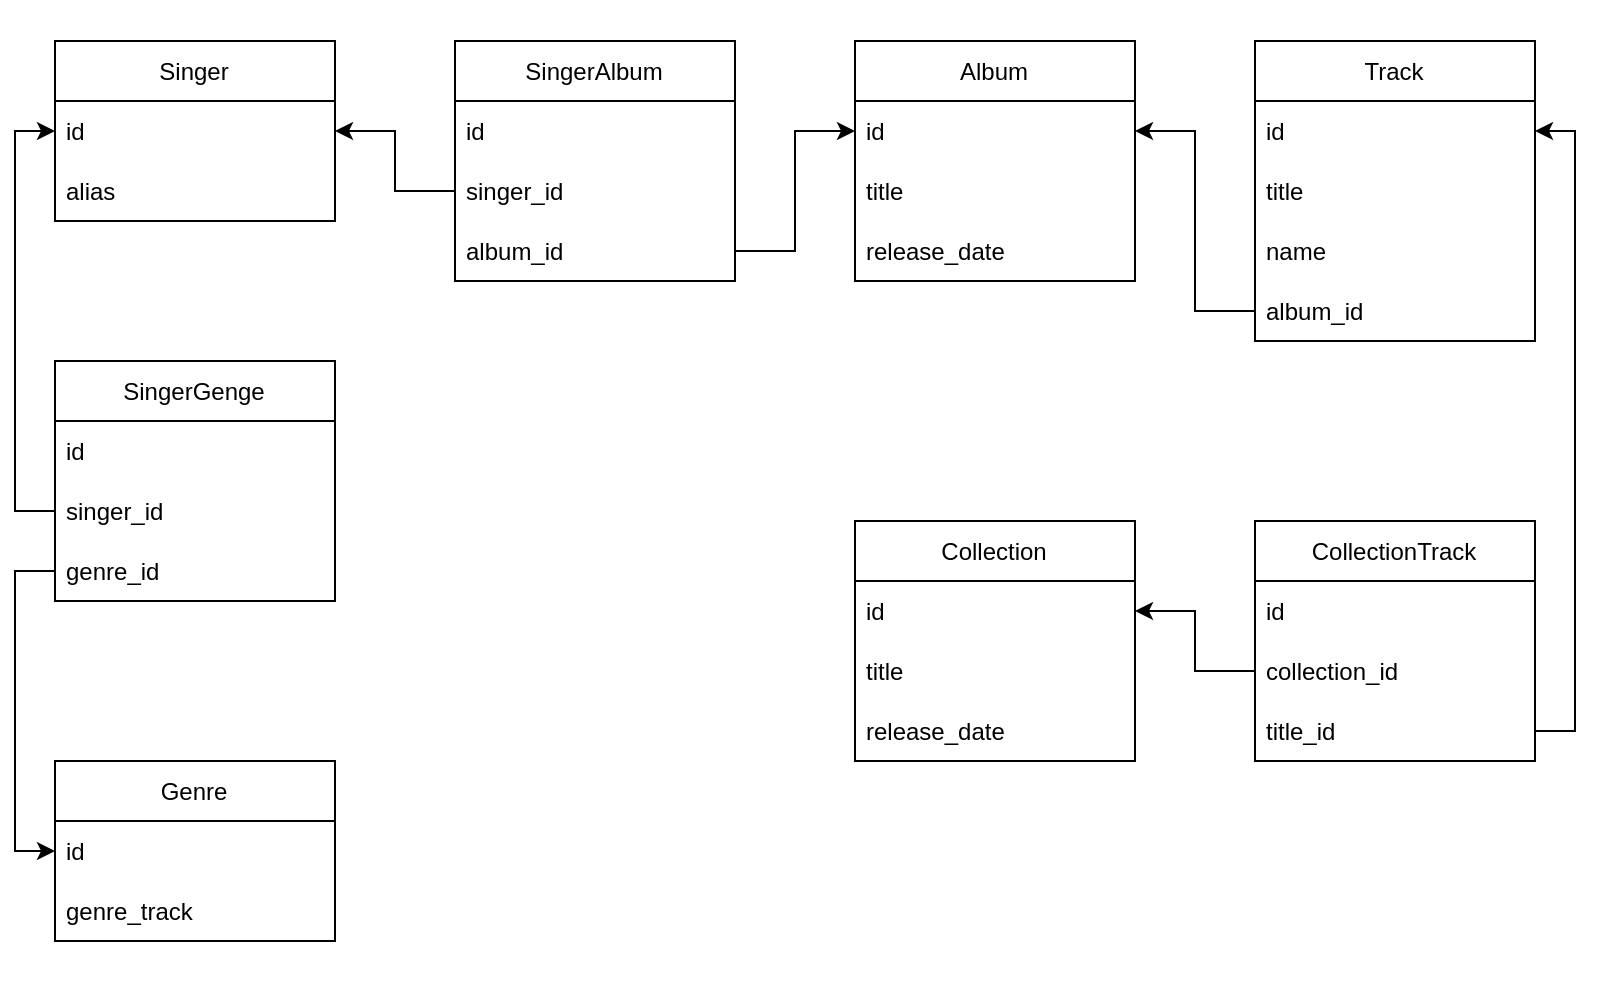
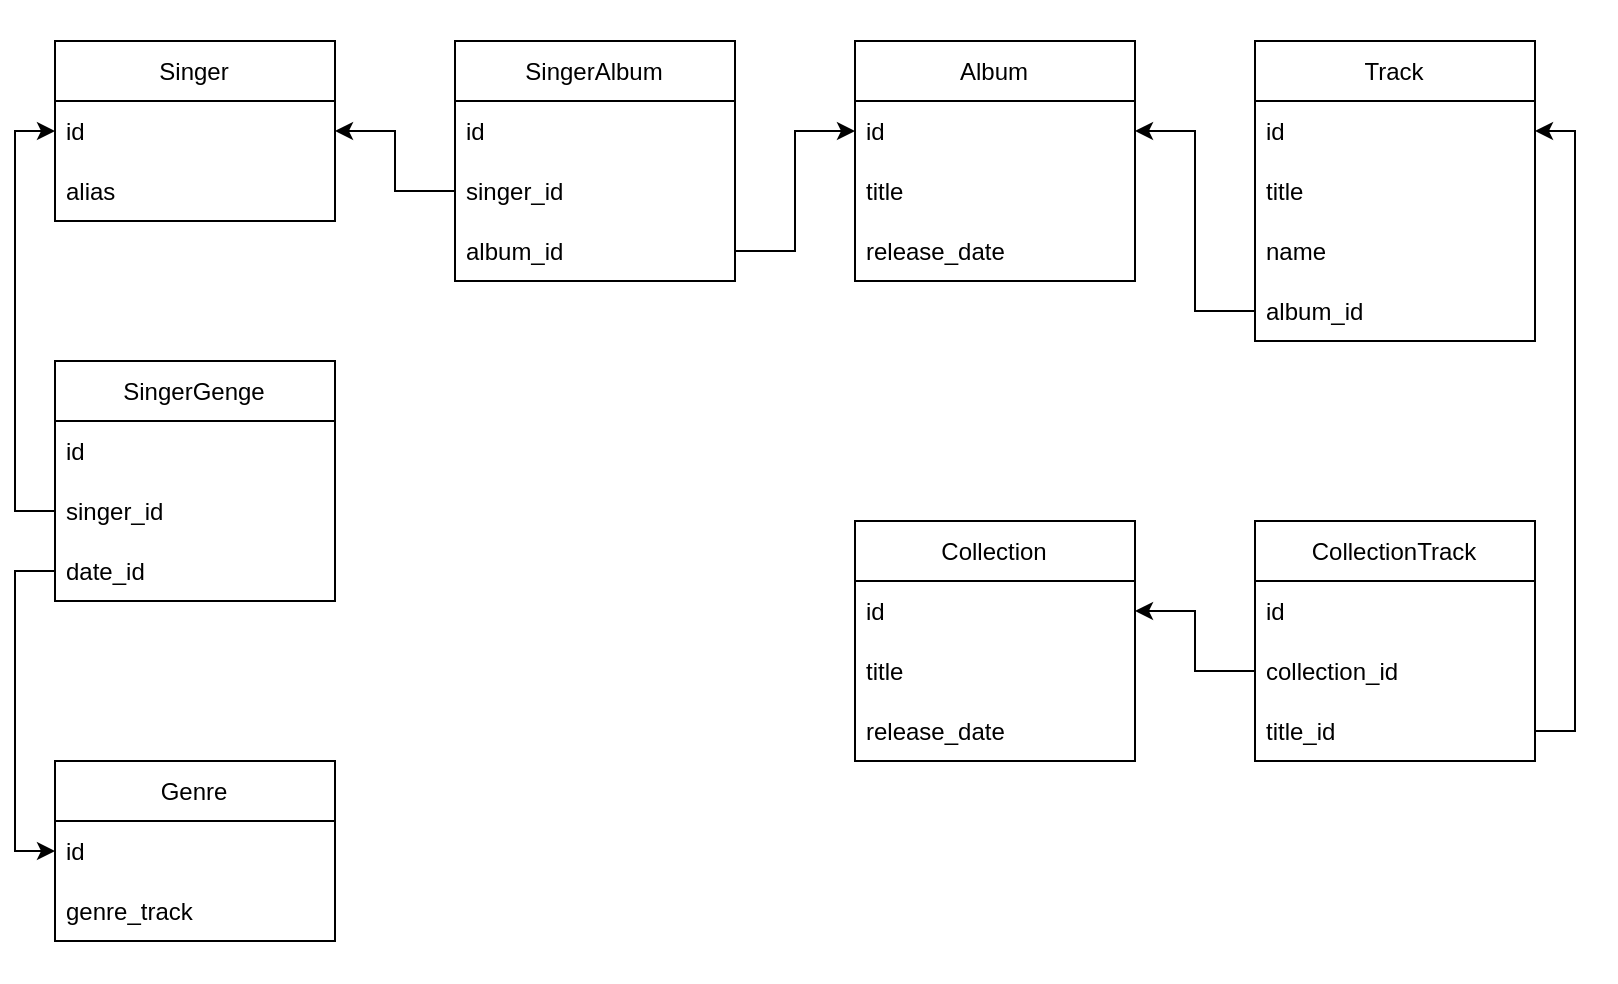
node "genre_id": label "genre_id" -> "date_id"
